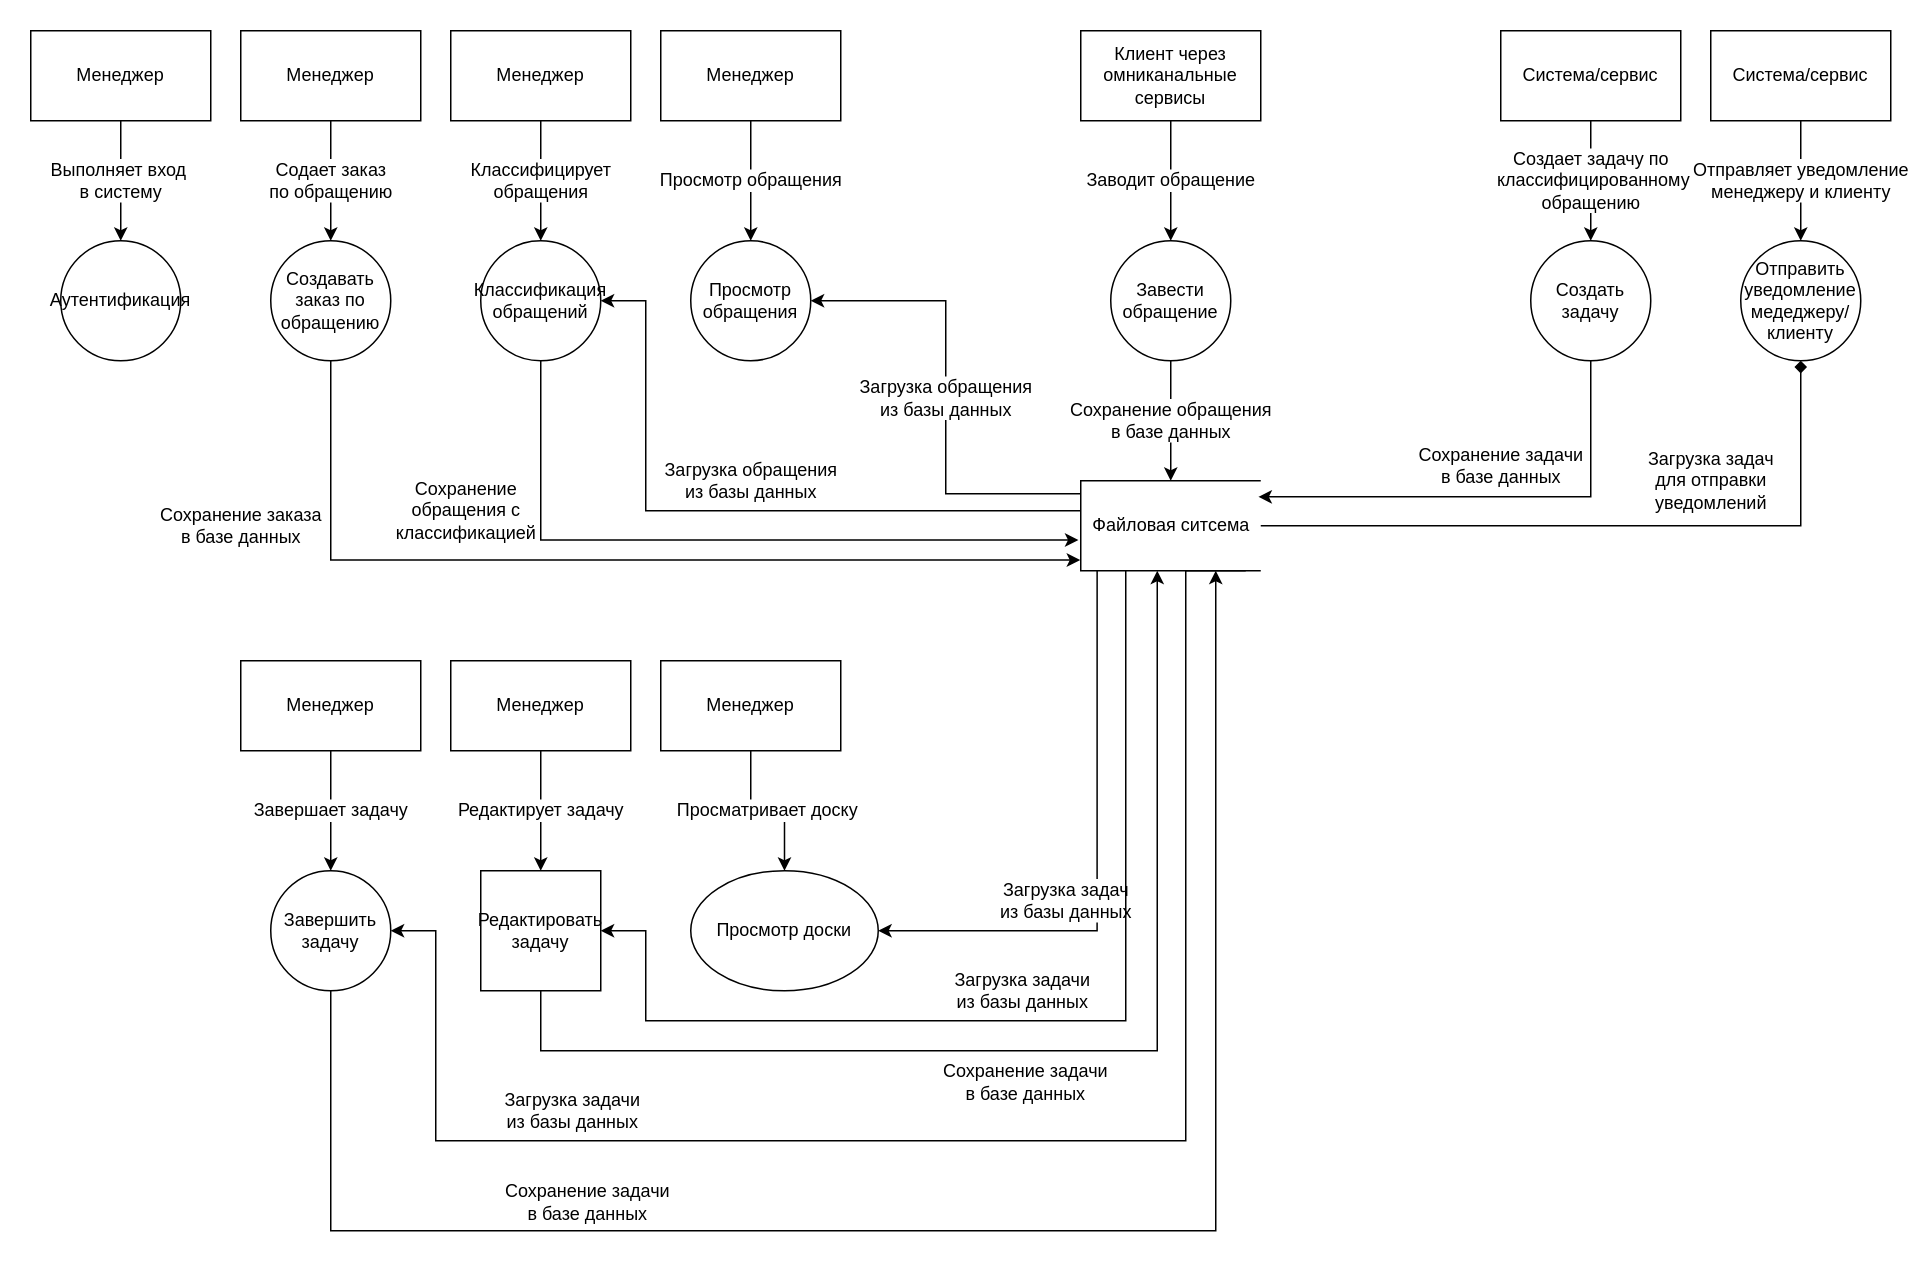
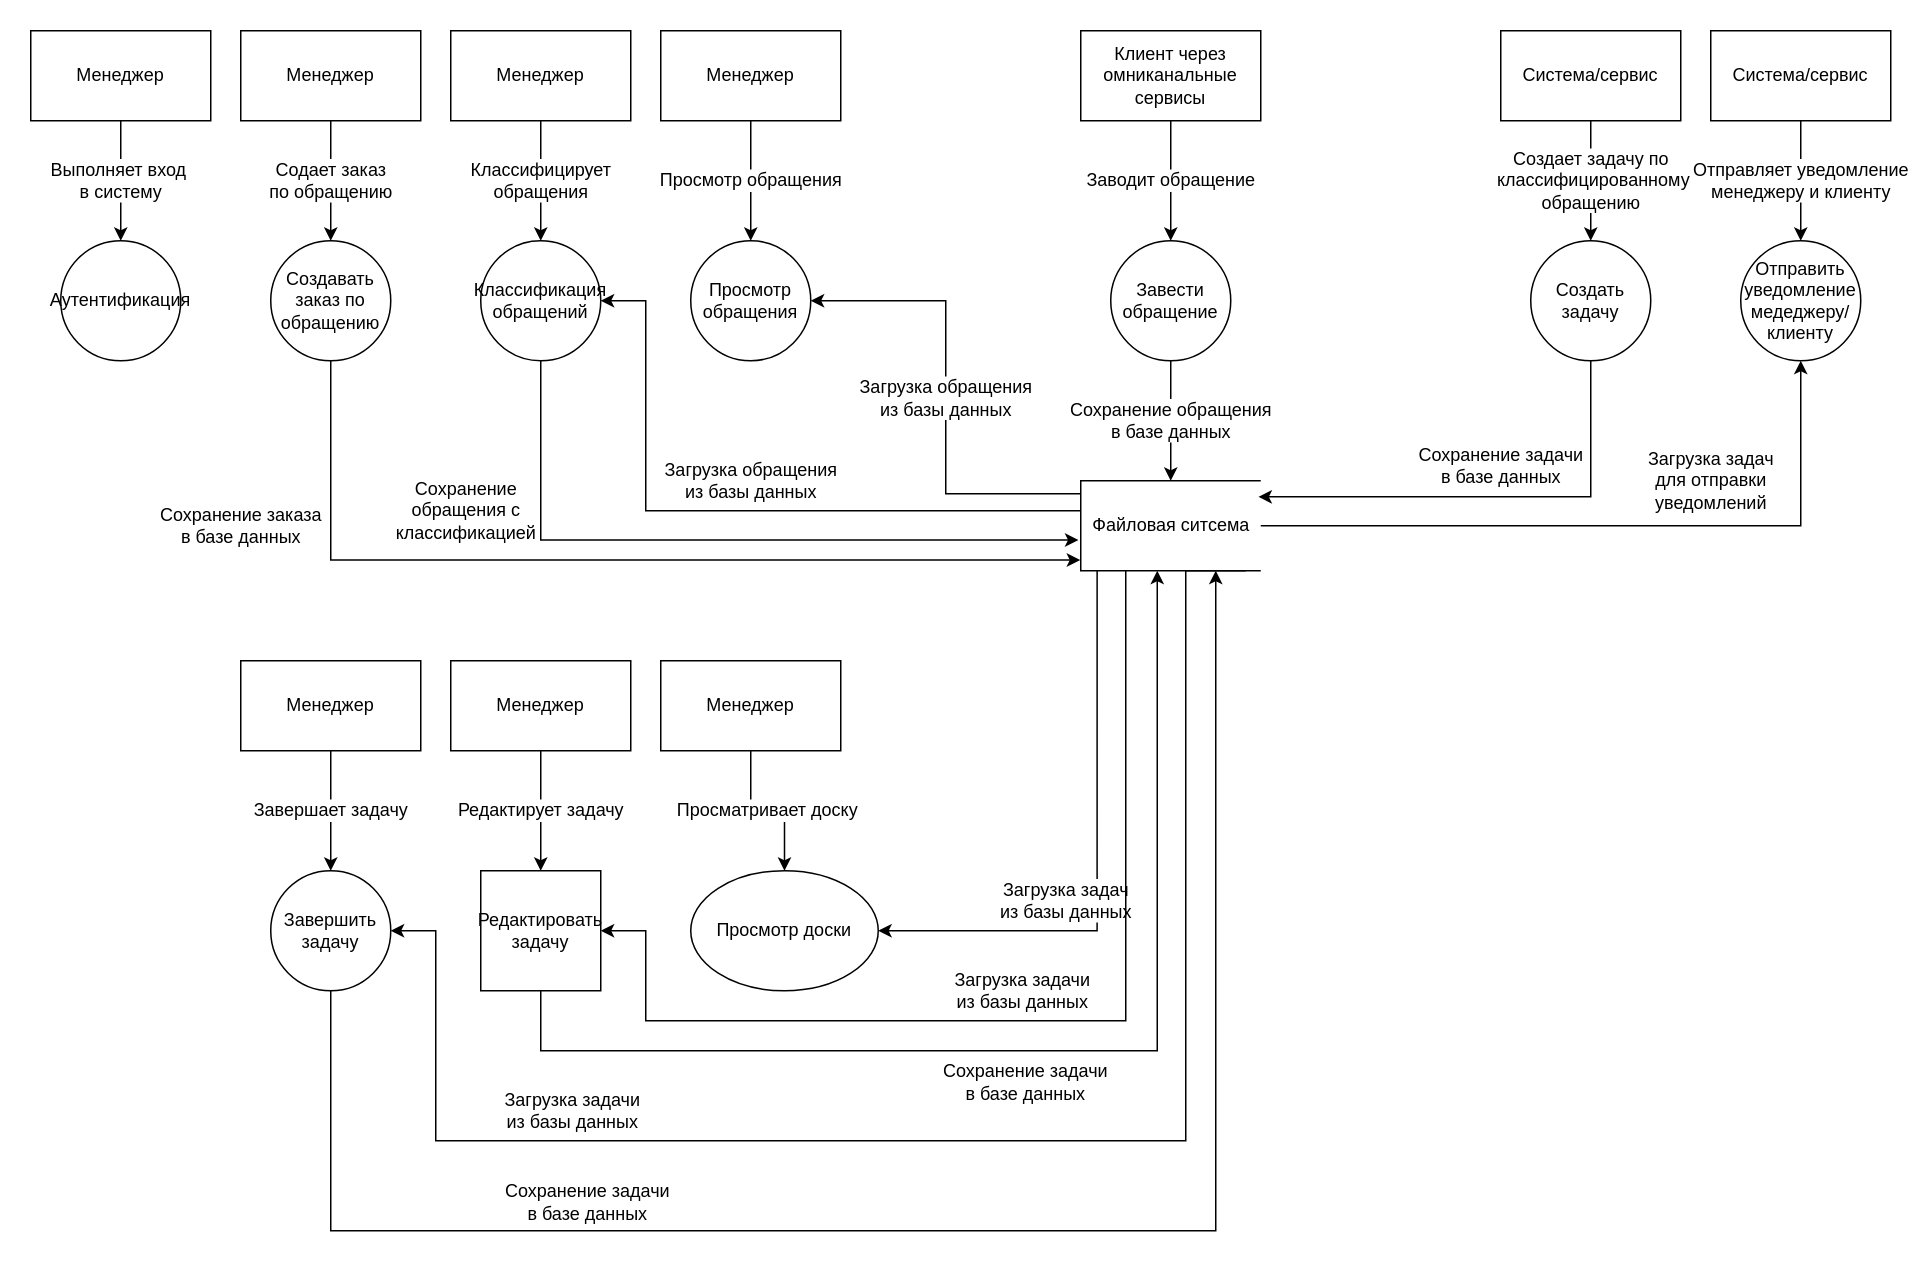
edge "Файловая ситсема" -> "Отправить уведомление медеджеру/клиенту": arrowhead diamond -> classic
